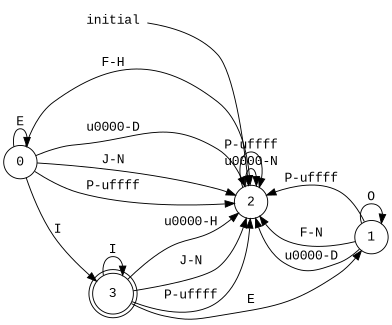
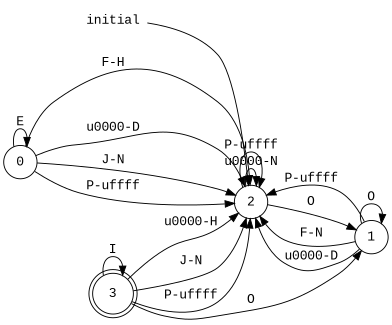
edge "2" -> "1": added, label "O"
edge "0" -> "3": removed, label "I"
edge "3" -> "1": label "E" -> "O"
